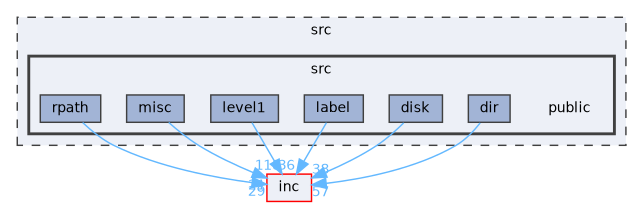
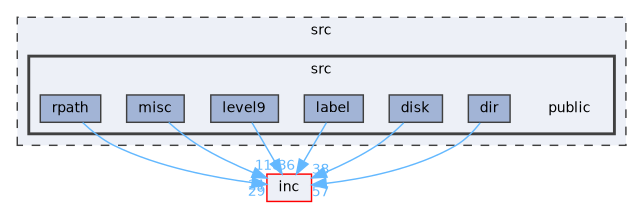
node "level1": label "level1" -> "level9"
